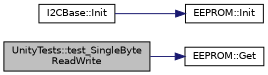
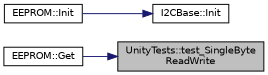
edge "I2CBase::Init" -> "EEPROM::Init": reversed
edge "UnityTests::test_SingleByte ReadWrite" -> "EEPROM::Get": reversed
